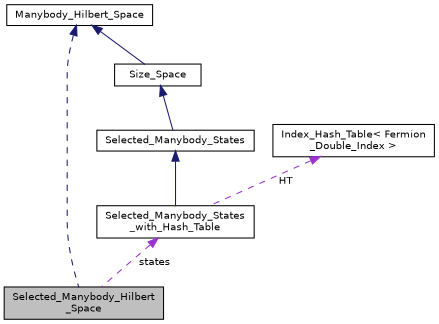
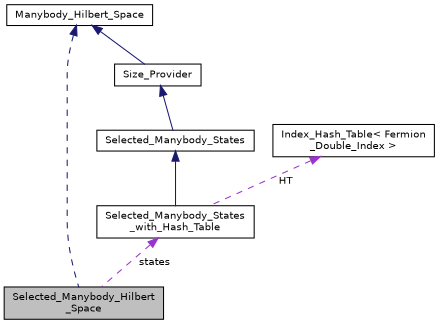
node "Size_Space": label "Size_Space" -> "Size_Provider"
